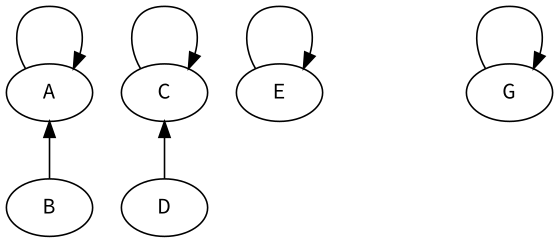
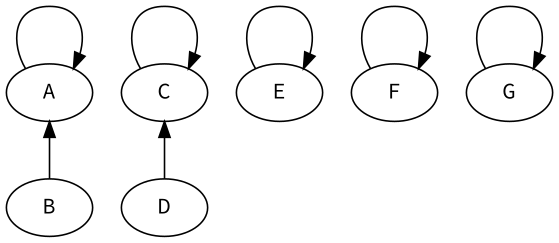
node "F": added
